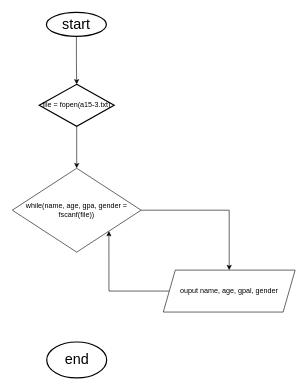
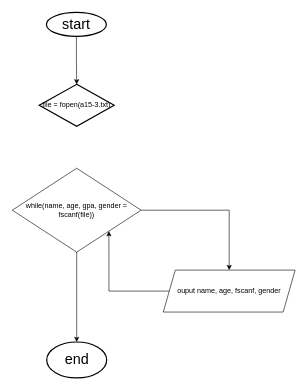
edge "file = fopen(a15-3.txt)" -> "while(name, age, gpa, gender = fscanf(file))": removed
node "ouput name, age, gpal, gender": label "ouput name, age, gpal, gender" -> "ouput name, age, fscanf, gender"
edge "while(name, age, gpa, gender = fscanf(file))" -> "end": added
